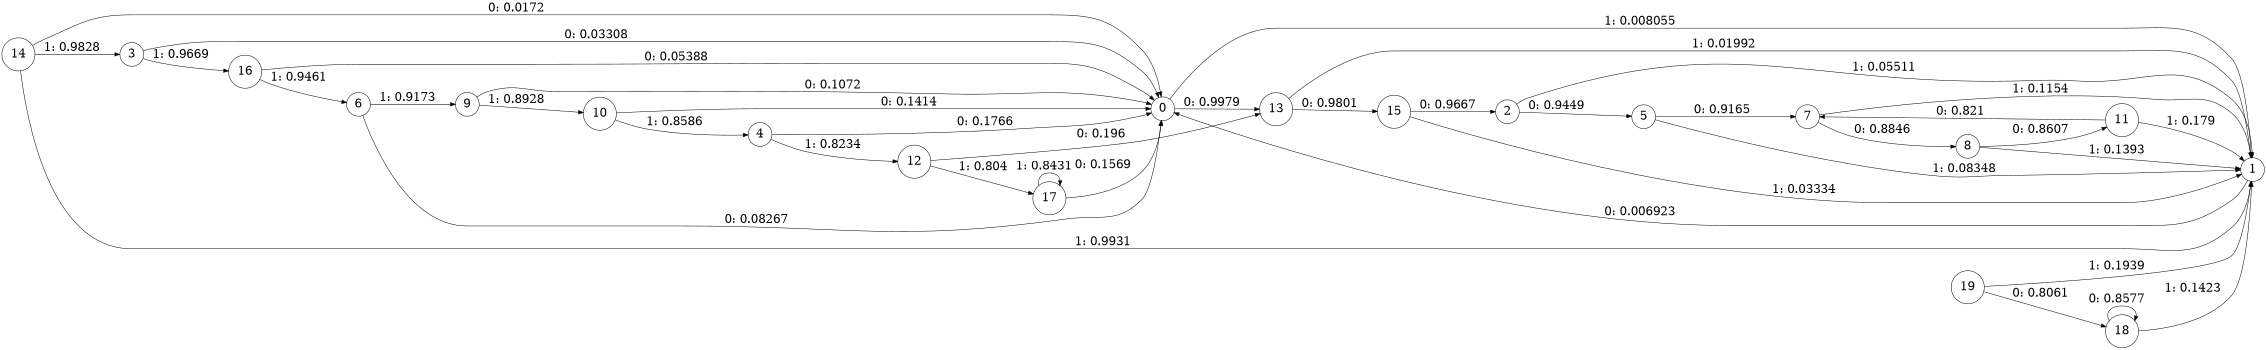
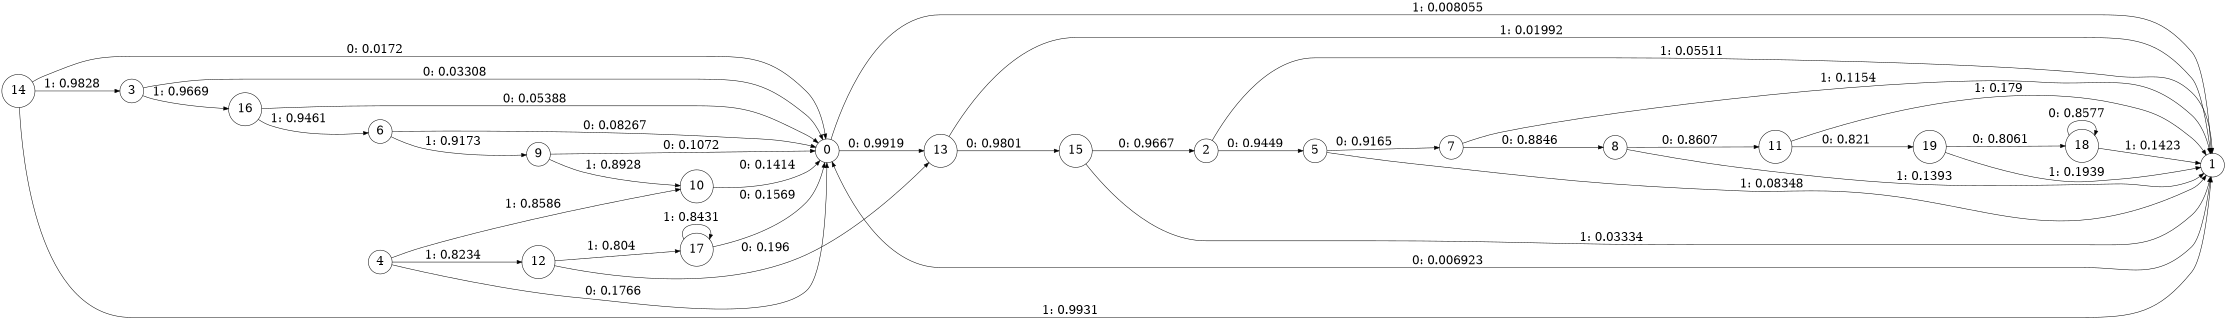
edge "0" -> "13": label "0: 0.9979   " -> "0: 0.9919   "
edge "11" -> "7": now "11" -> "19"
edge "10" -> "4": reversed
